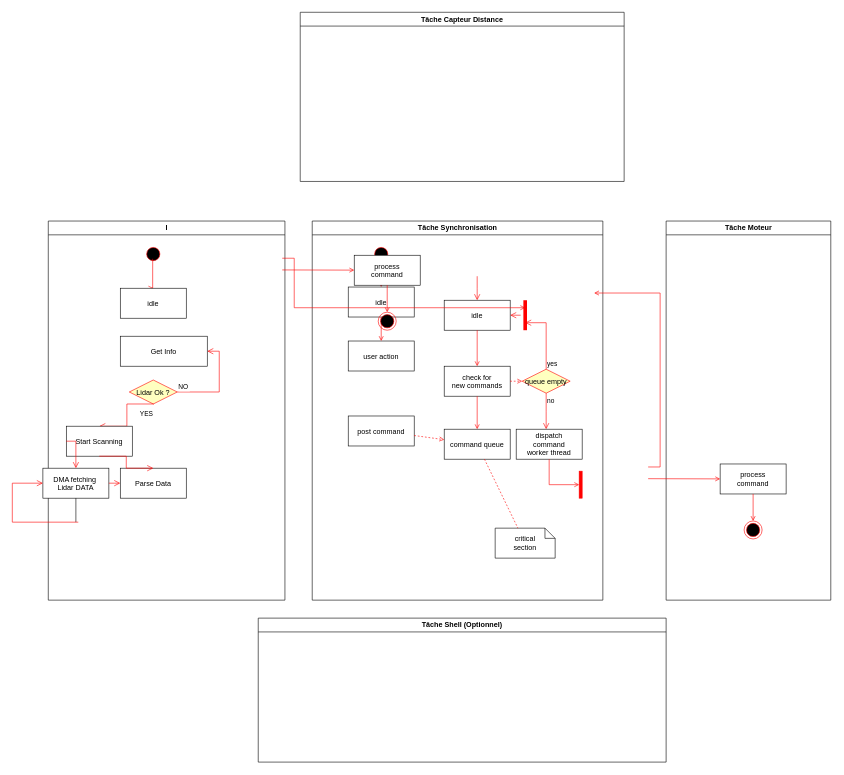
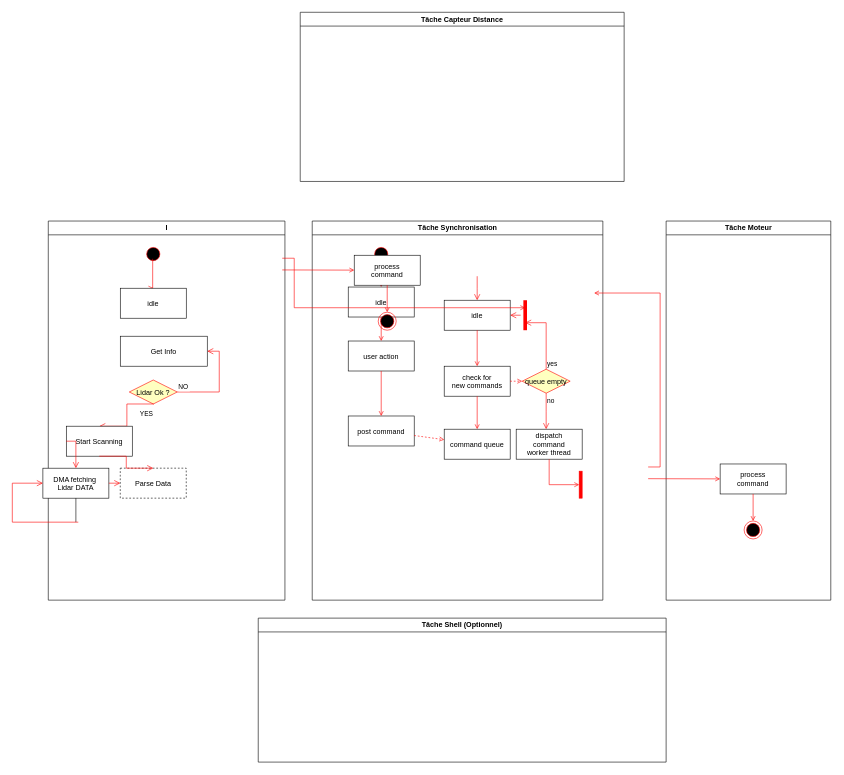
edge "user action" -> "post command": added
node "Parse Data": style solid -> dashed
edge "command queue" -- "critical section": removed
node "critical section": removed
